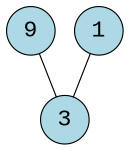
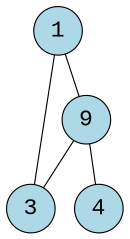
edge "1" -- "9": added
node "4": added
